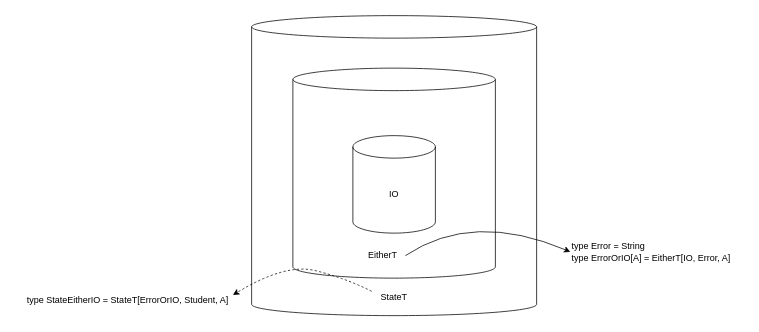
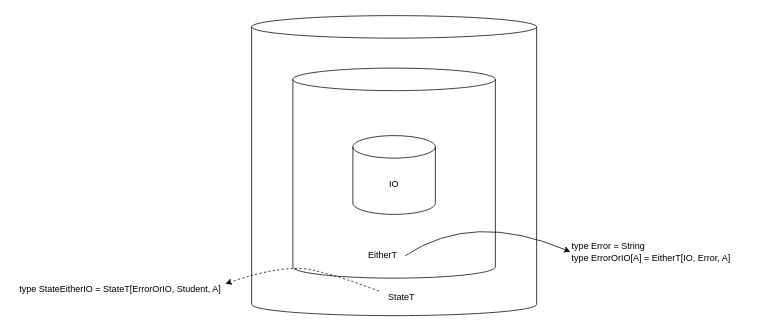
node "IO": size 83x98 -> 83x79
node "StateT": moved (394, 297) -> (402, 297)
node "type StateEitherIO = StateT[ErrorOrIO, Student, A]": moved (128, 300) -> (120, 289)
